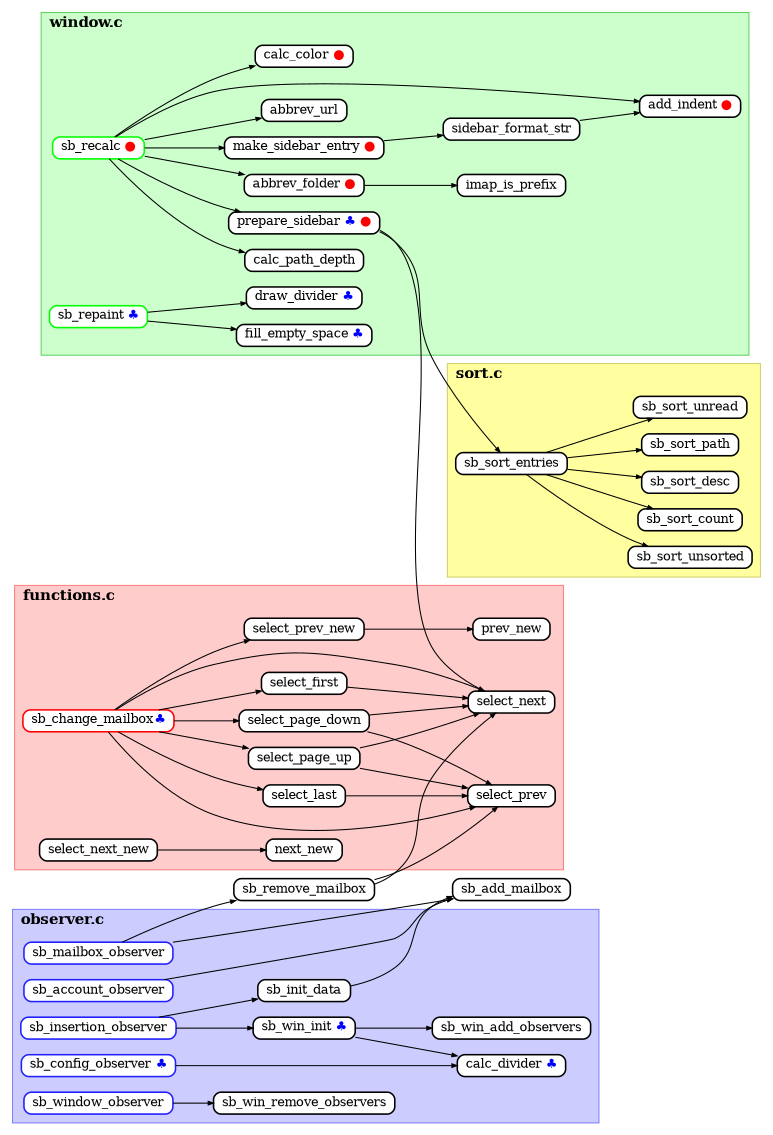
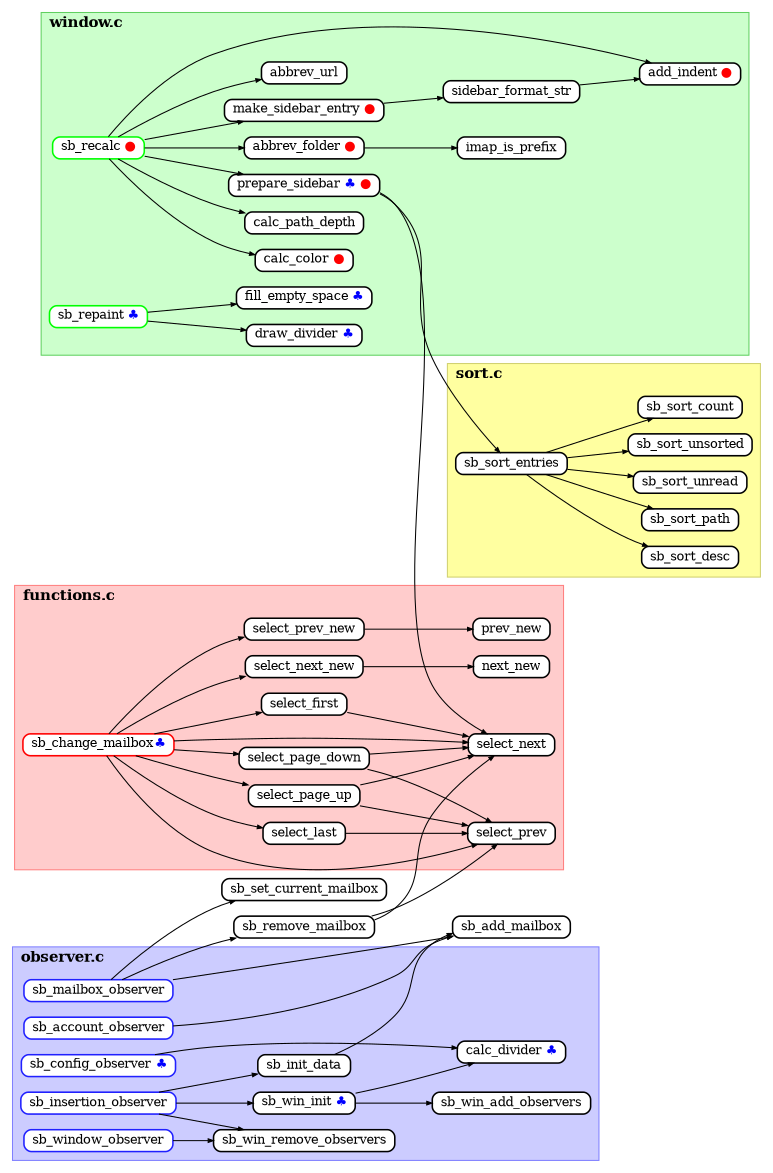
edge "sb_change_mailbox" -> "select_next_new": added
node "sb_set_current_mailbox": added
edge "sb_insertion_observer" -> "sb_win_remove_observers": added
